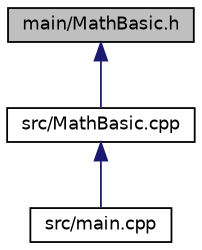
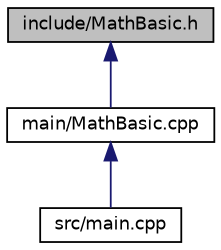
node "main/MathBasic.h": label "main/MathBasic.h" -> "include/MathBasic.h"
node "src/MathBasic.cpp": label "src/MathBasic.cpp" -> "main/MathBasic.cpp"
